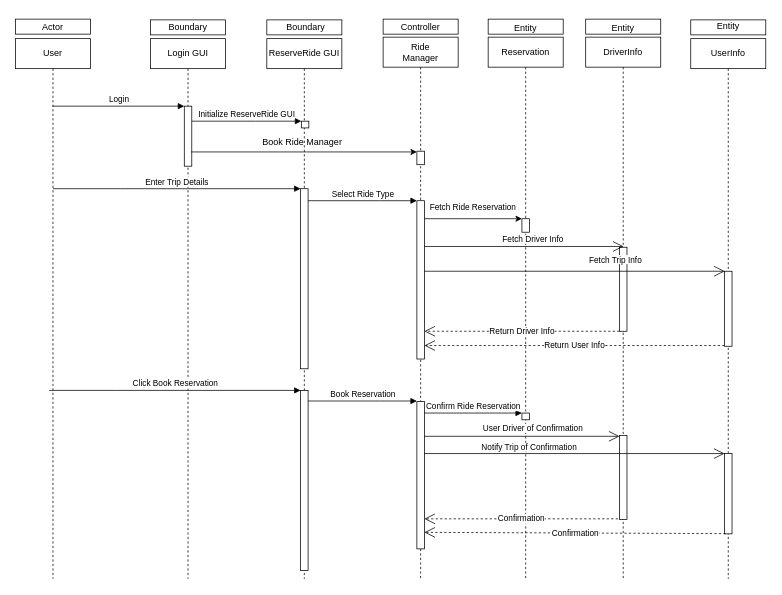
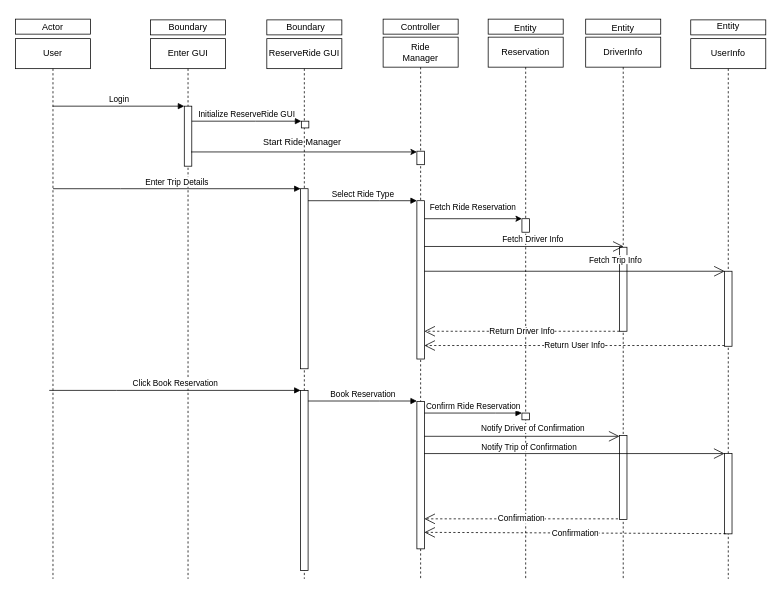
node "Login GUI": label "Login GUI" -> "Enter GUI"
node "Book Ride Manager": label "Book Ride Manager" -> "Start Ride Manager"
node "User Driver of Confirmation": label "User Driver of Confirmation" -> "Notify Driver of Confirmation"
